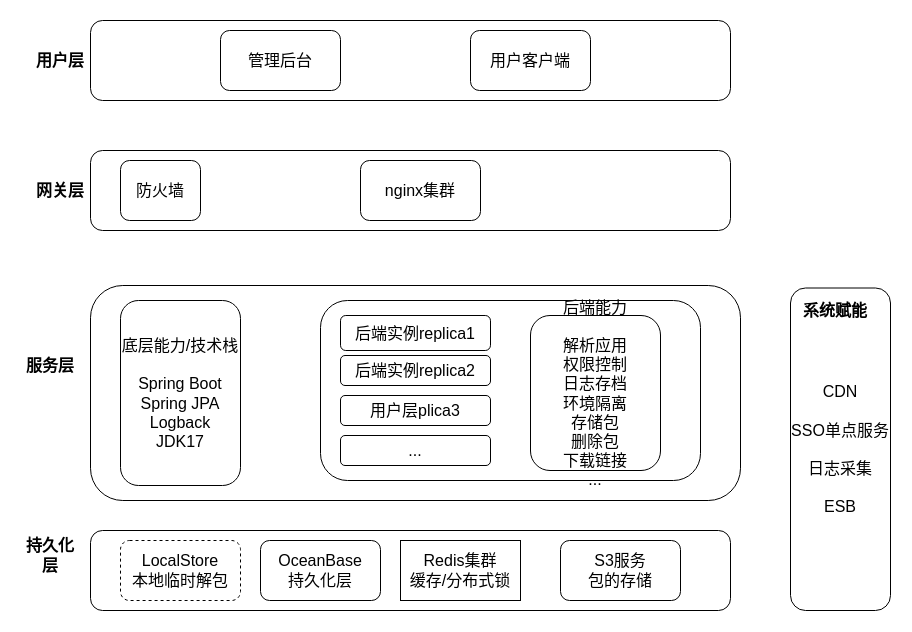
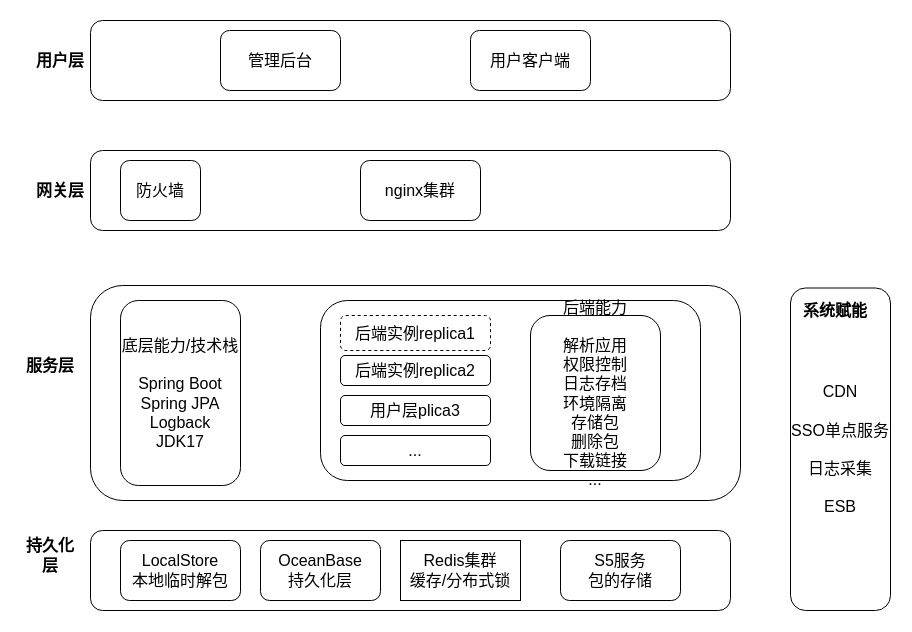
node "后端实例replica1": style solid -> dashed
node "LocalStore 本地临时解包": style dashed -> solid
node "S3服务 包的存储": label "S3服务 包的存储" -> "S5服务 包的存储"
